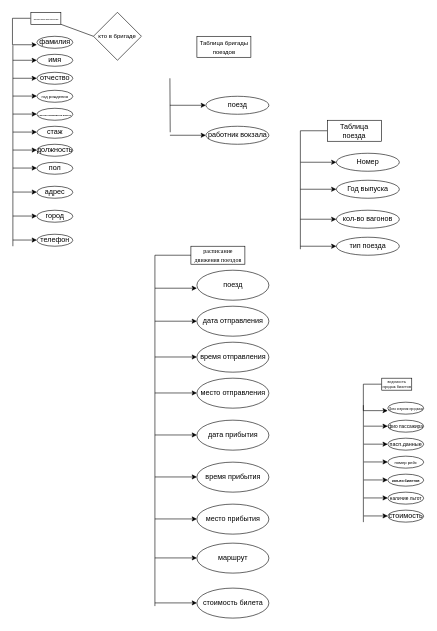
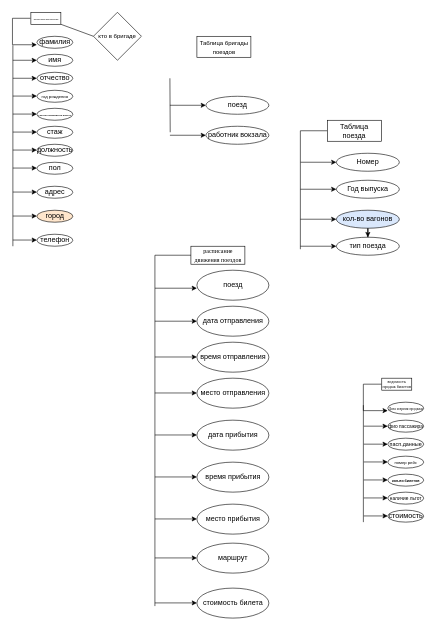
node "город": fillcolor #ffffff -> #ffe6cc
node "кол-во вагонов": fillcolor #ffffff -> #dae8fc
edge "кол-во вагонов" -> "тип поезда": added
